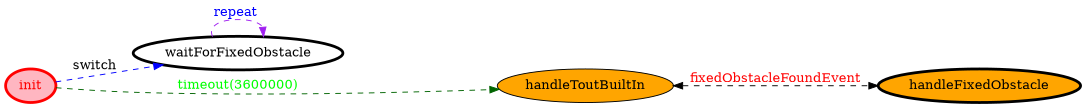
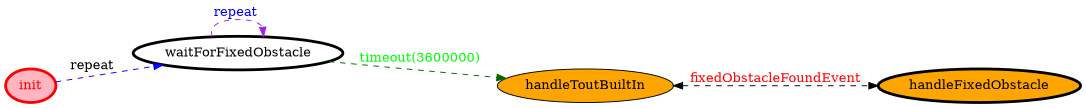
edge "init" -> "waitForFixedObstacle": label "switch" -> "repeat "
edge "init" -> "handleToutBuiltIn": now "waitForFixedObstacle" -> "handleToutBuiltIn"
